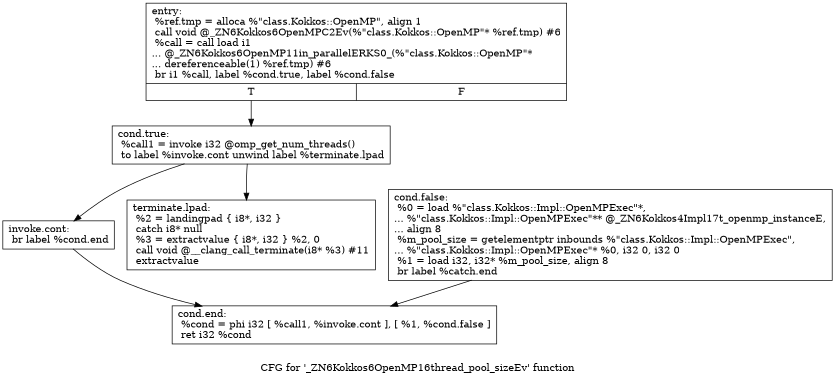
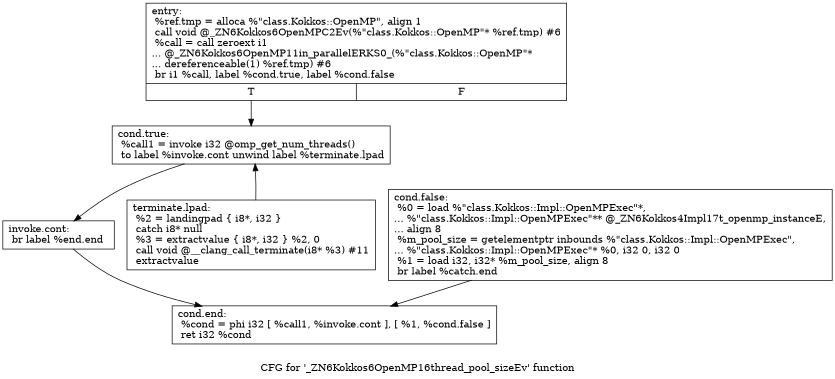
node "entry:": text "%call = call load i1" -> "%call = call zeroext i1"
edge "cond.true:" -> "terminate.lpad:": reversed
node "invoke.cont:": text "br label %cond.end" -> "br label %end.end"
